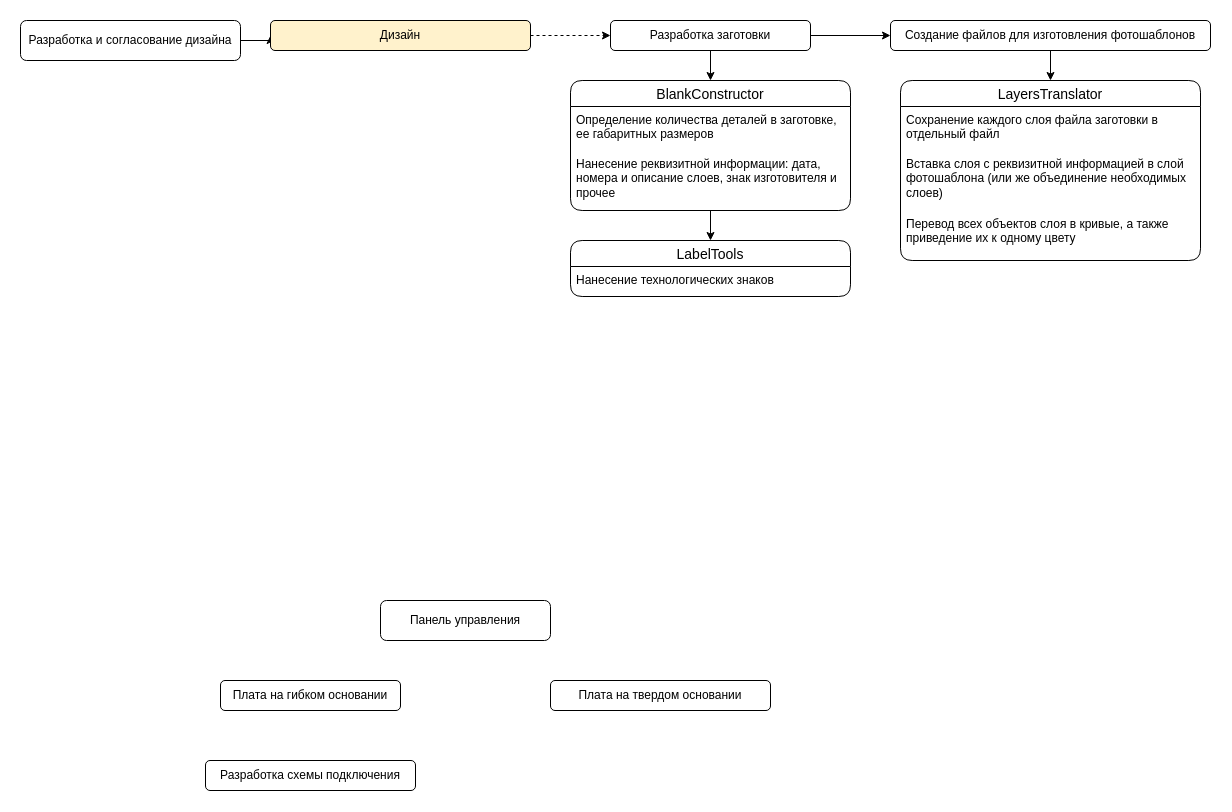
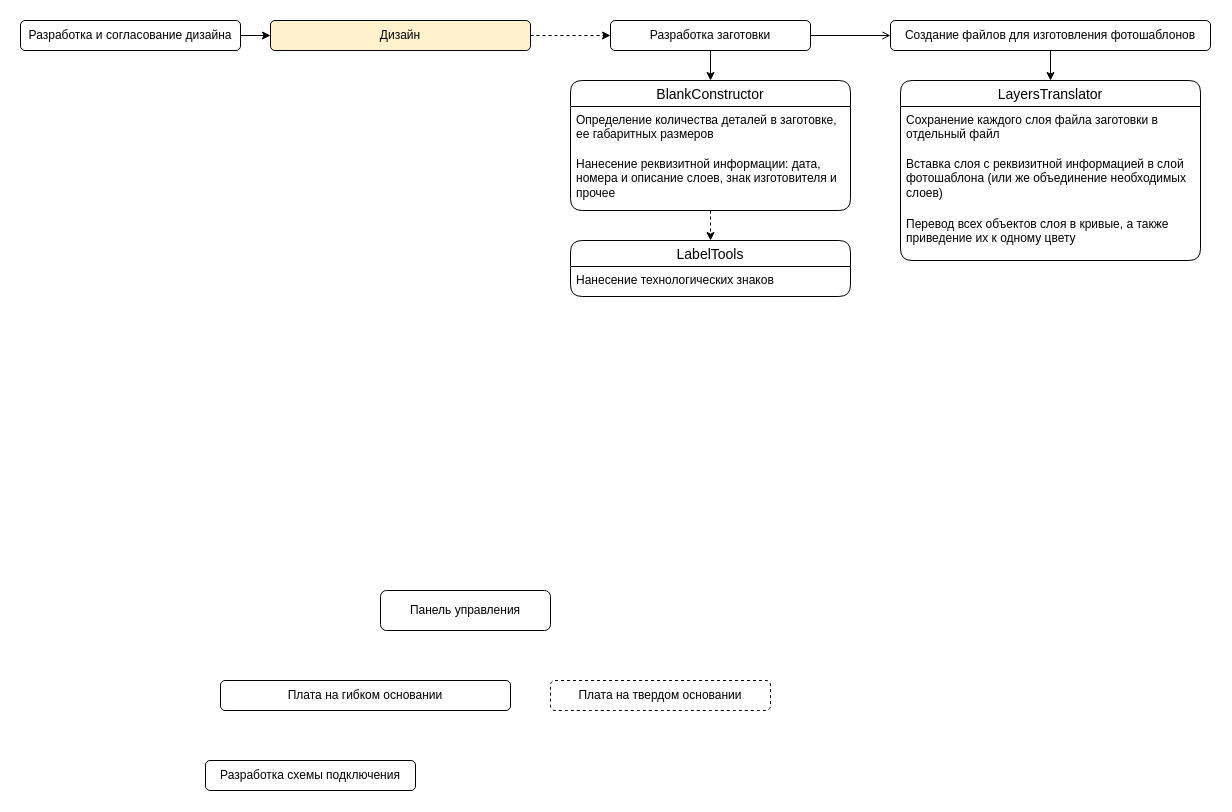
edge "Разработка заготовки" -> "Создание файлов для изготовления фотошаблонов": arrowhead classic -> open
node "Разработка и согласование дизайна": size 220x40 -> 220x30
edge "BlankConstructor" -> "LabelTools": style solid -> dashed
node "Панель управления": moved (466, 621) -> (466, 611)
node "Плата на гибком основании": size 180x30 -> 290x30
node "Плата на твердом основании": style solid -> dashed
